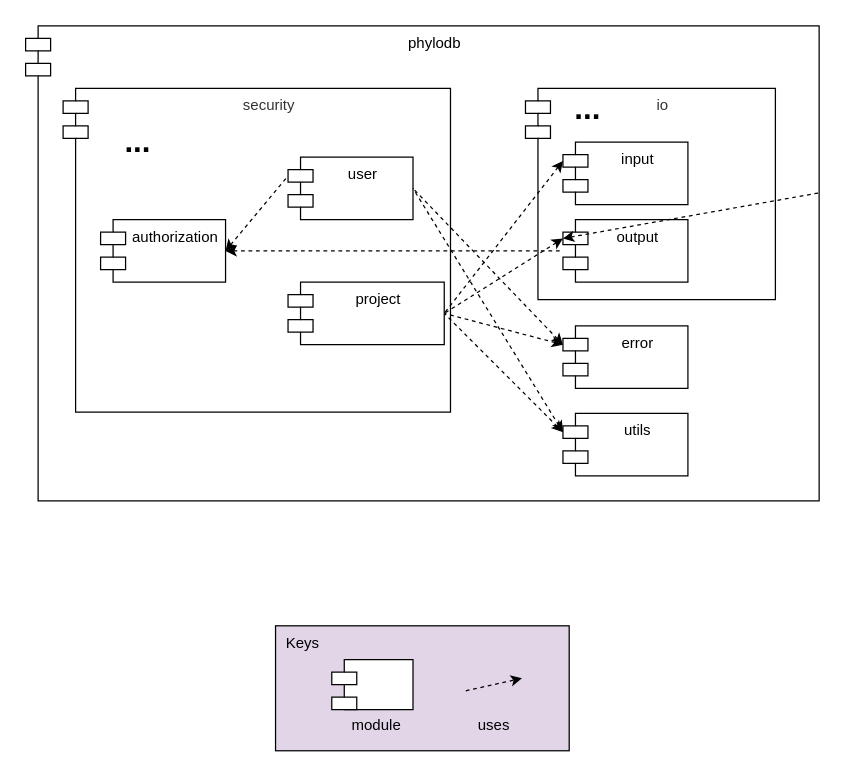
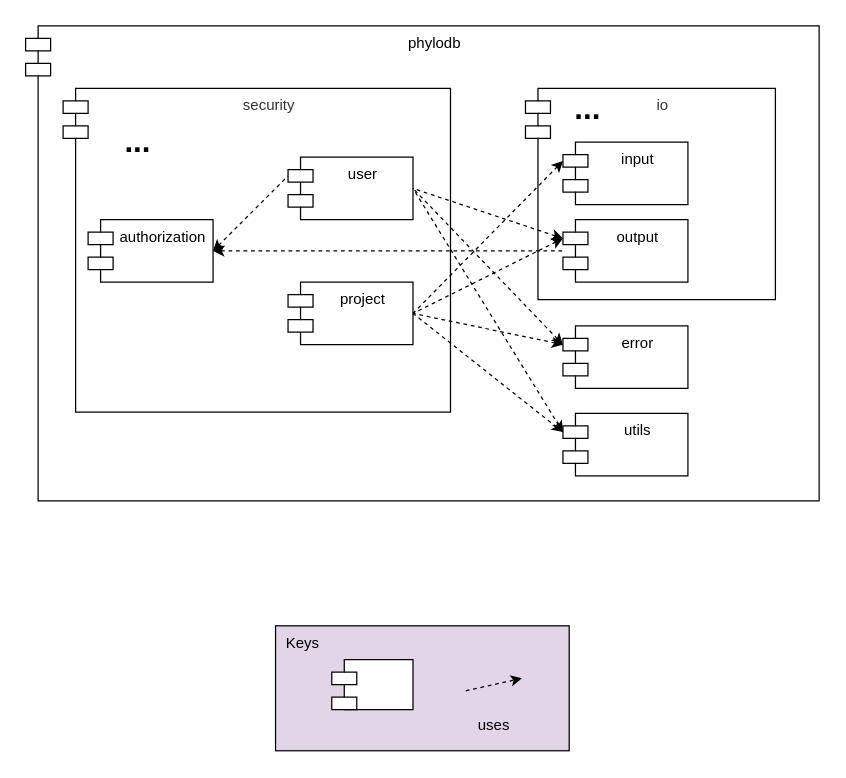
edge "phylodb" -> "output": now "user" -> "output"
node "authorization": moved (163, 251) -> (151, 251)
node "project": size 156x63 -> 125x63
node "module": removed
